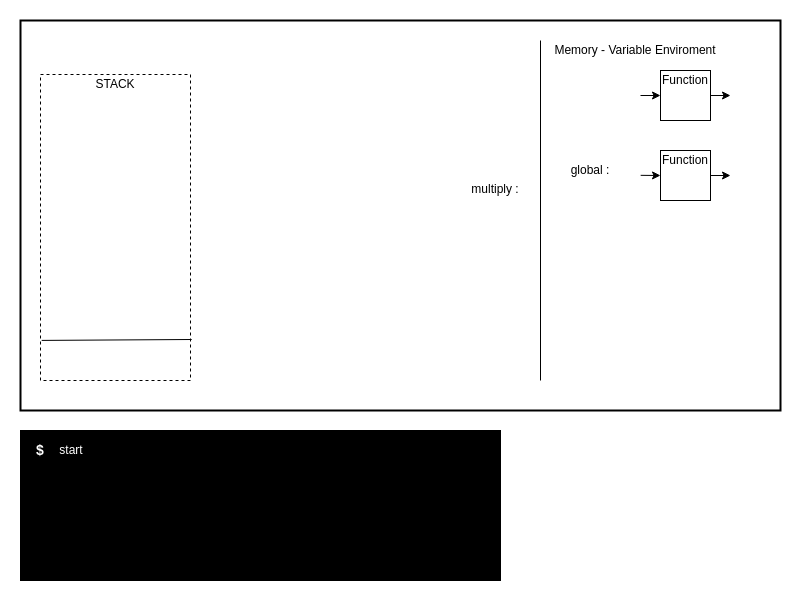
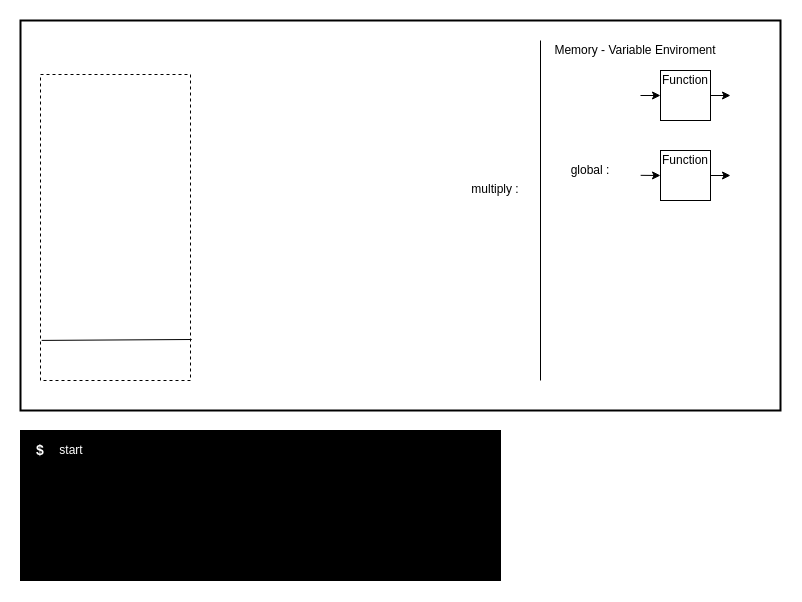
node "STACK": removed
